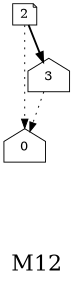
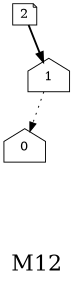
edge "2" -> "0": removed
node "3": label "3" -> "1"
